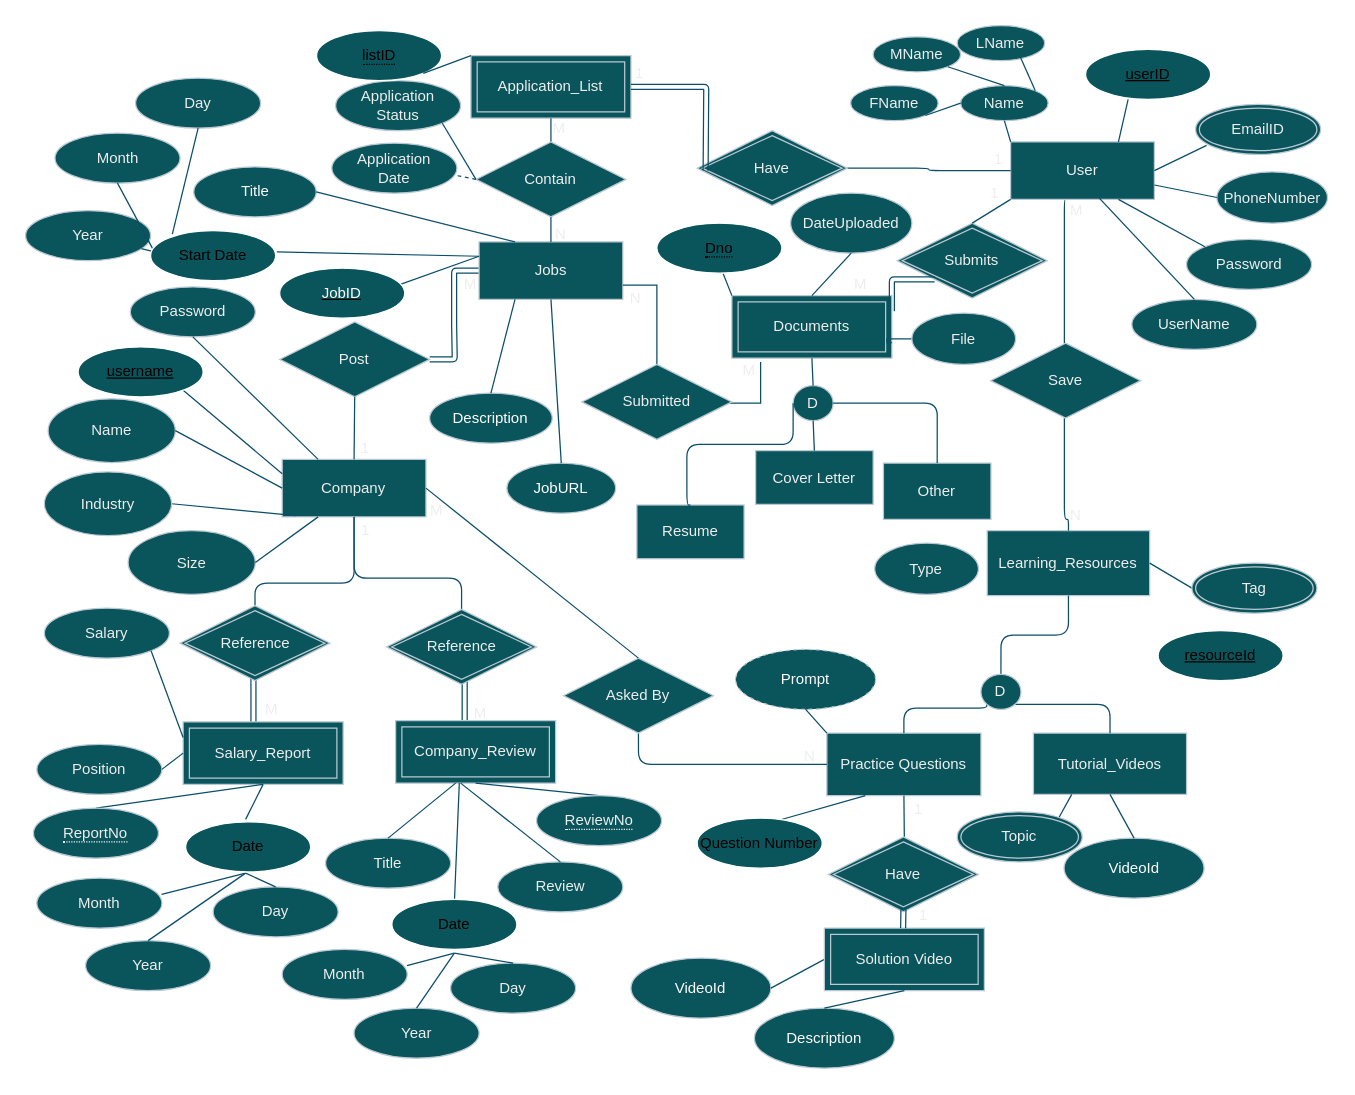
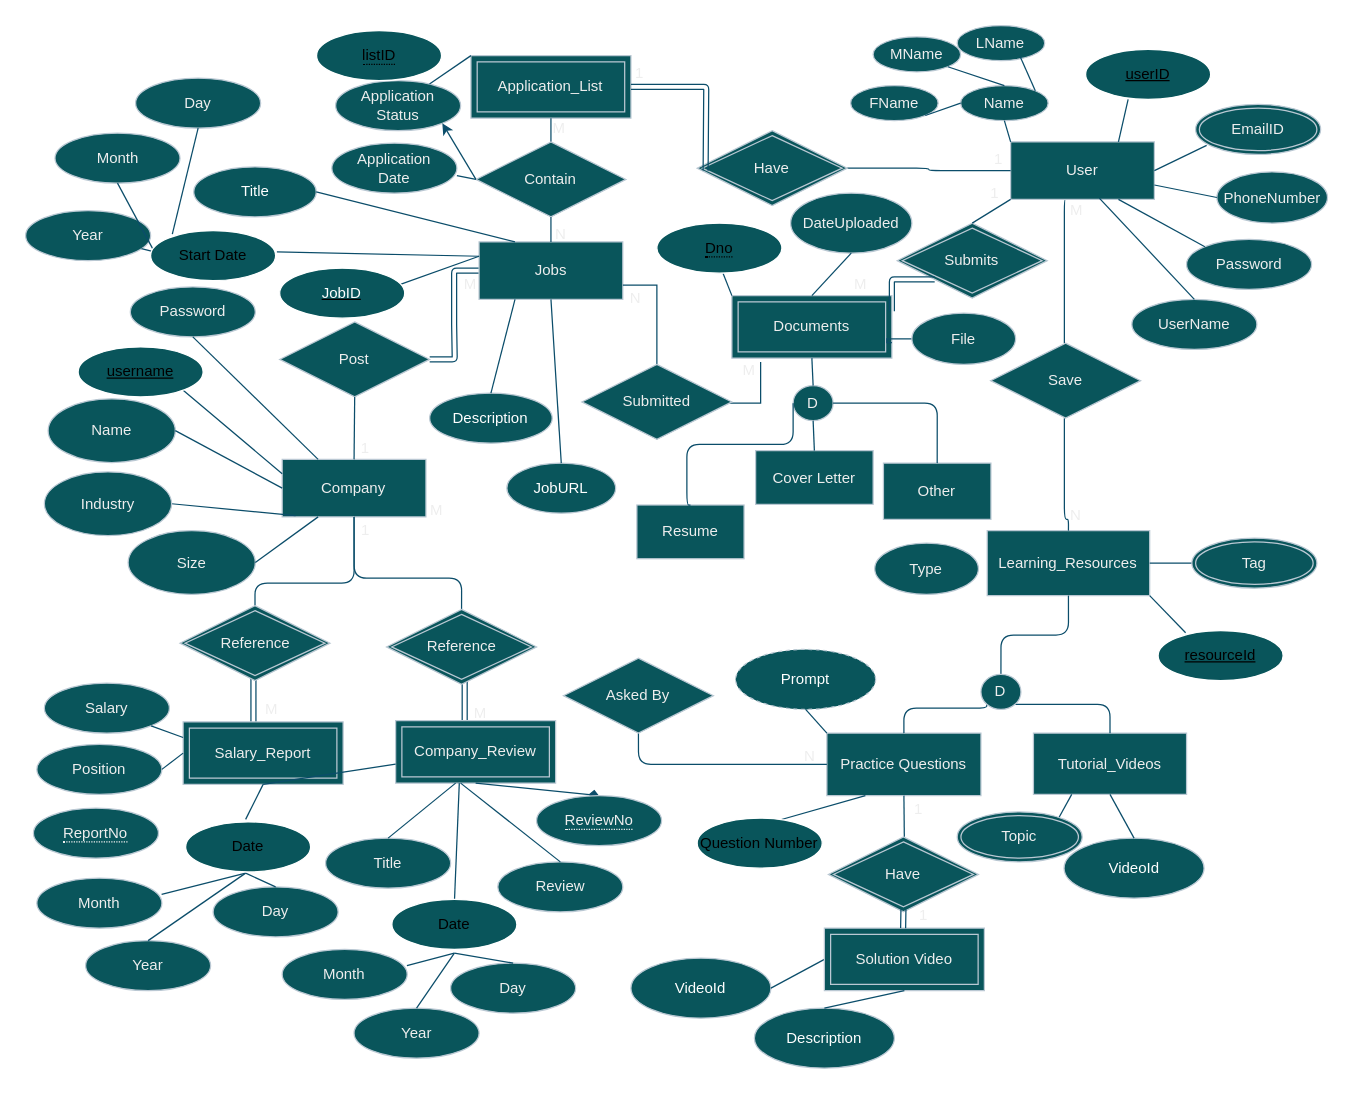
edge "listID" -- "Application_List": now "Application Status" -- "Application_List"
edge "Application Status" -- "Contain": arrowhead none -> classic
edge "Application Date" -- "Contain": style dashed -> solid
edge "Company" -- "Asked By": removed
node "Tag": moved (1254, 588) -> (1254, 563)
edge "Learning_Resources" -- "resourceId": added
node "Salary": moved (107, 633) -> (107, 708)
edge "Company_Review" -- "ReviewNo": arrowhead none -> diamond
edge "Salary_Report" -- "ReportNo": now "Salary_Report" -- "Company_Review"
